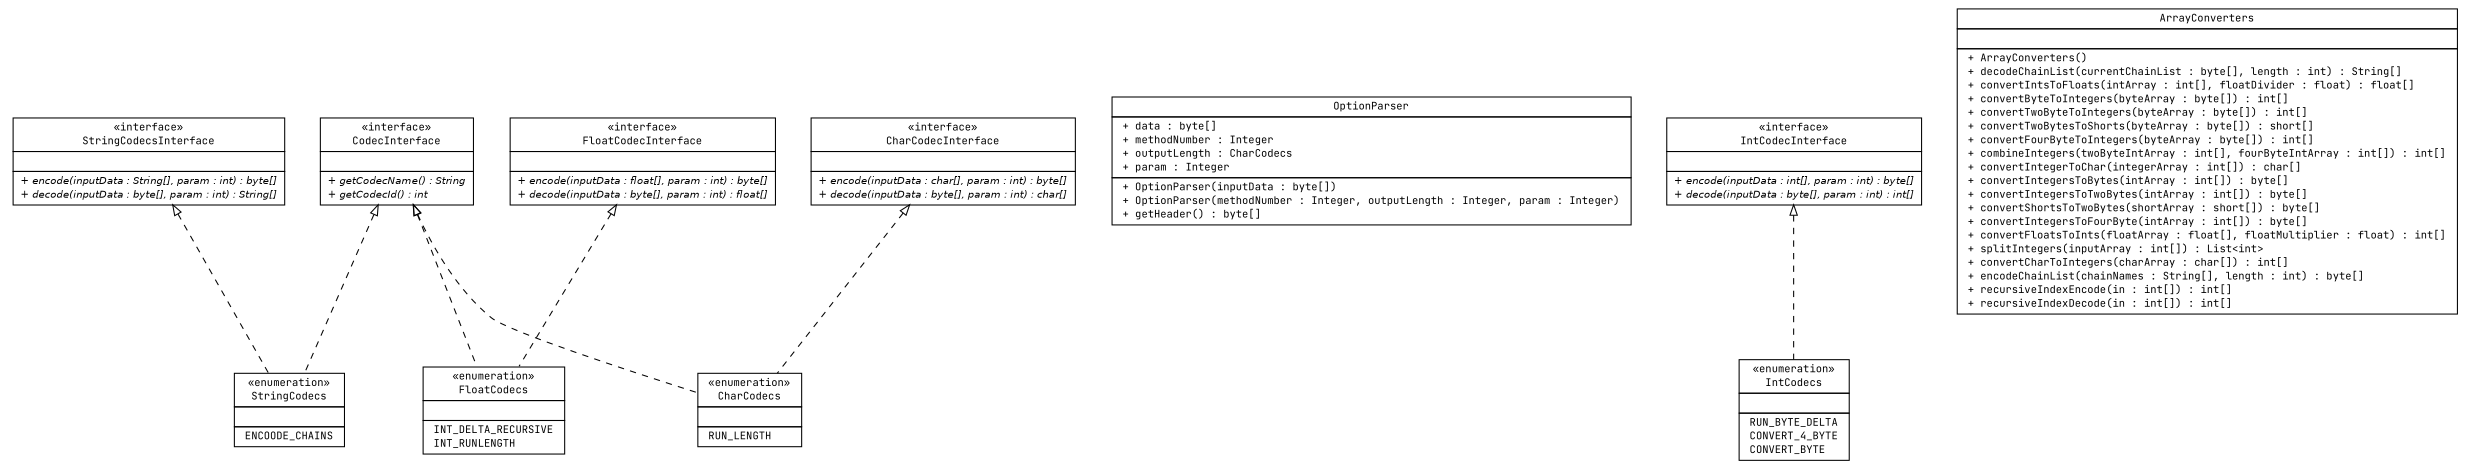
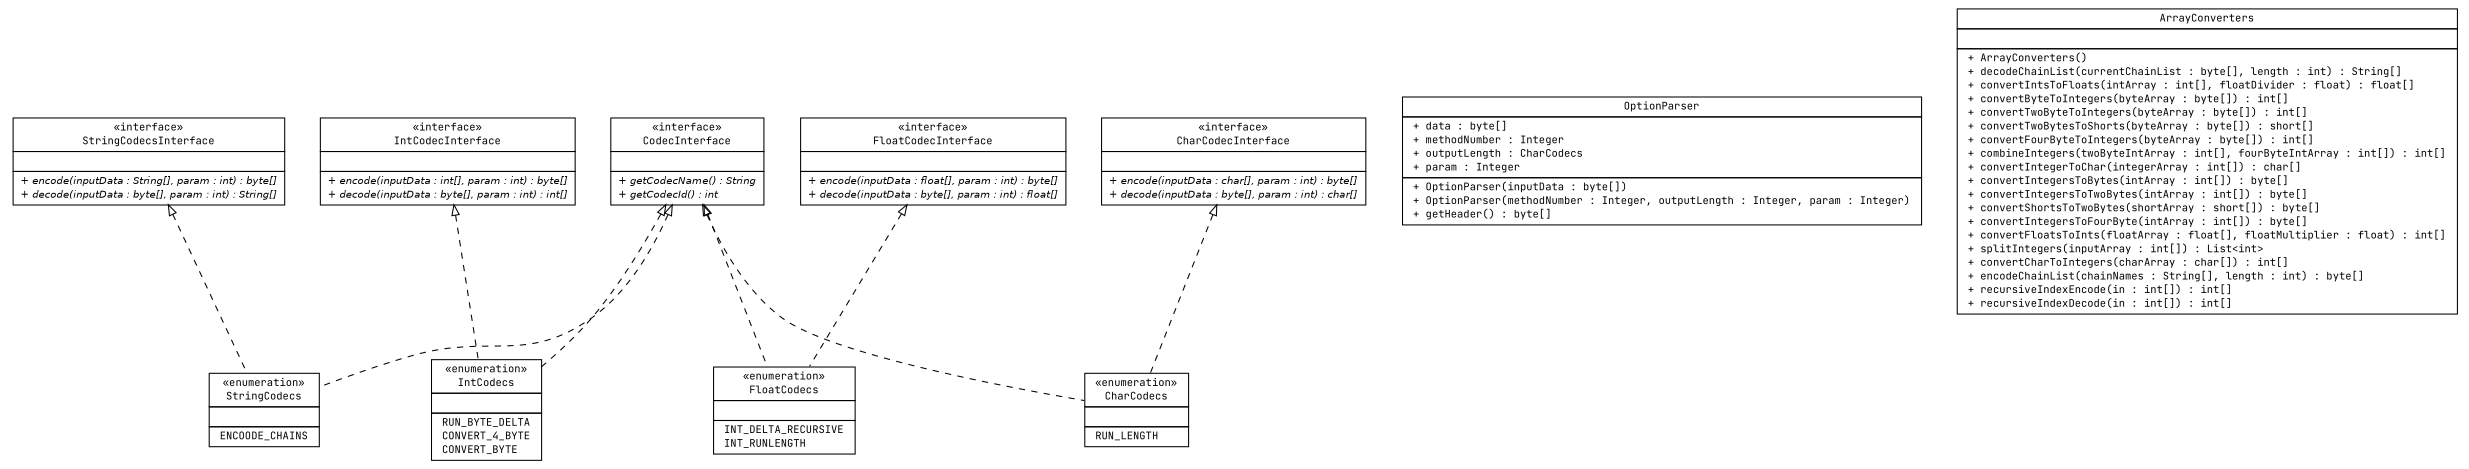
edge "IntCodecs" -> "CodecInterface": added
